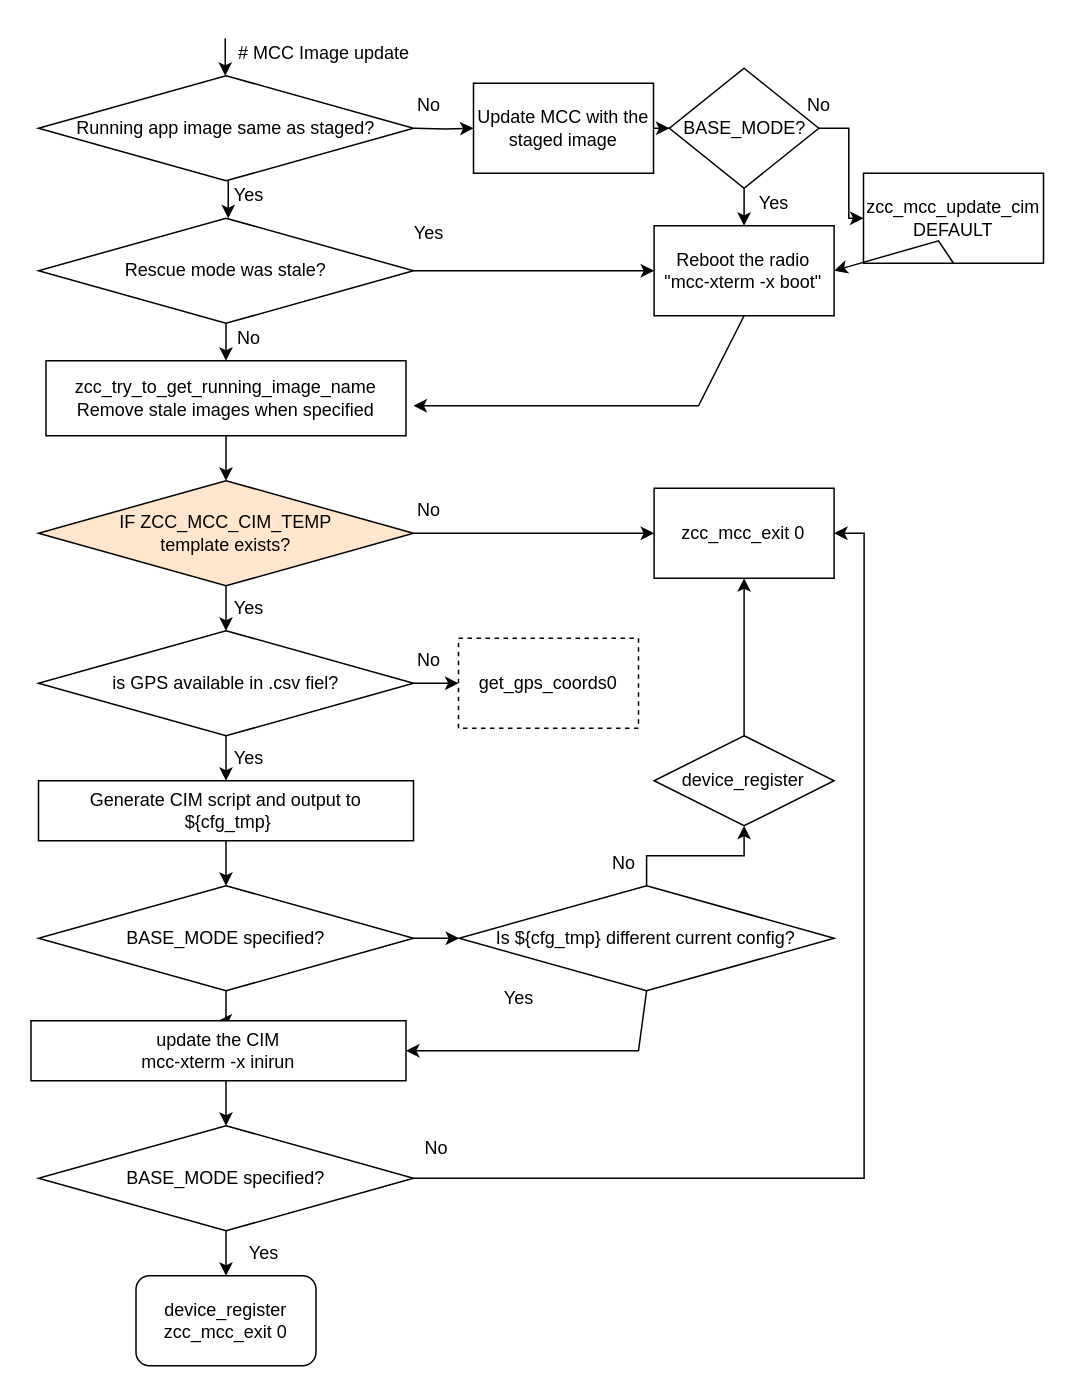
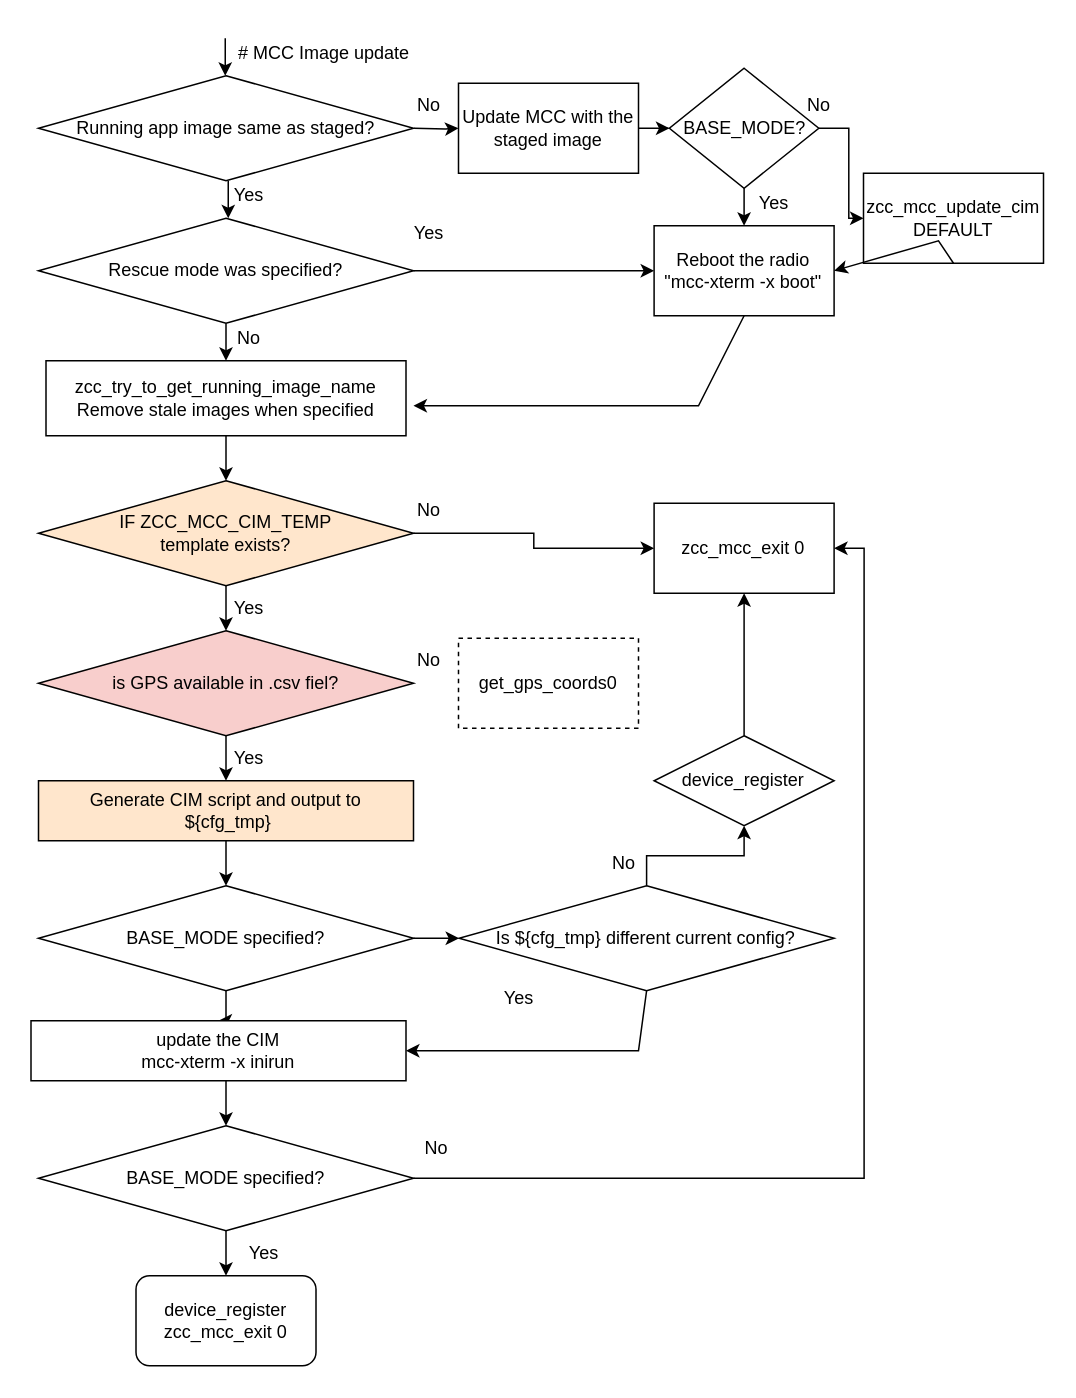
node "Update MCC with the staged image": moved (563, 128) -> (548, 128)
node "Rescue mode was stale?": label "Rescue mode was stale?" -> "Rescue mode was specified?"
node "zcc_mcc_exit 0": moved (744, 533) -> (744, 548)
node "is GPS available in .csv fiel?": fillcolor #ffffff -> #f8cecc
edge "is GPS available in .csv fiel?" -> "get_gps_coords0": removed
node "Generate CIM script and output to ${cfg_tmp}": fillcolor #ffffff -> #ffe6cc
